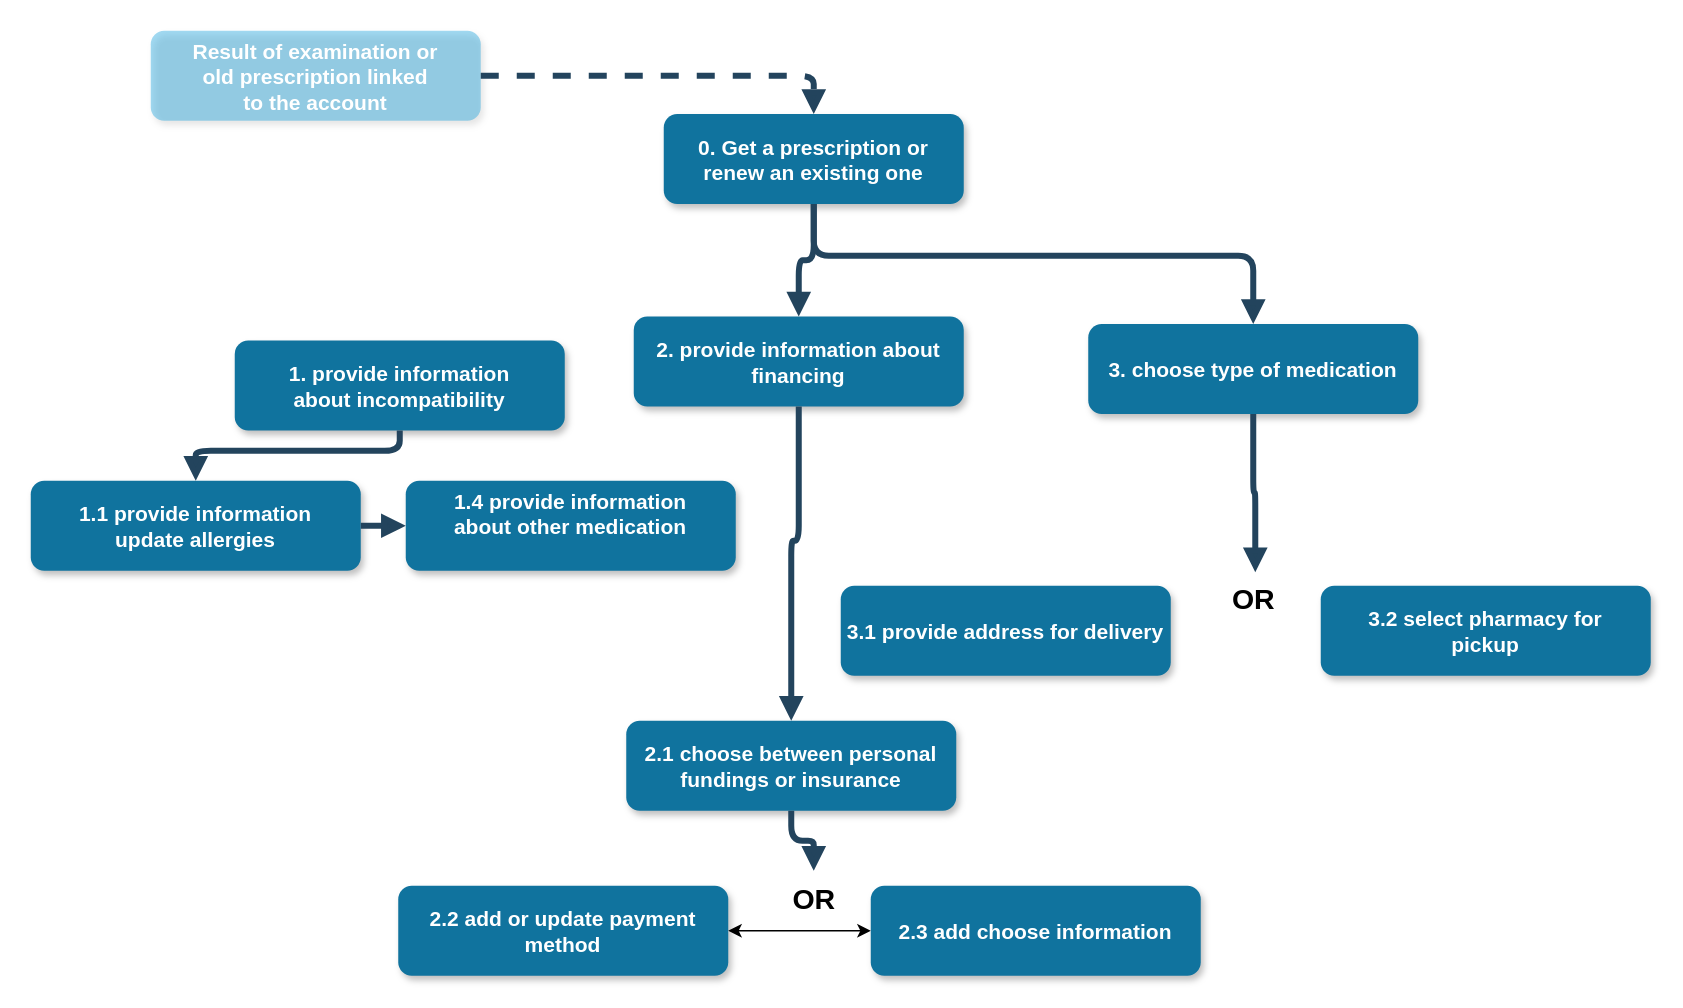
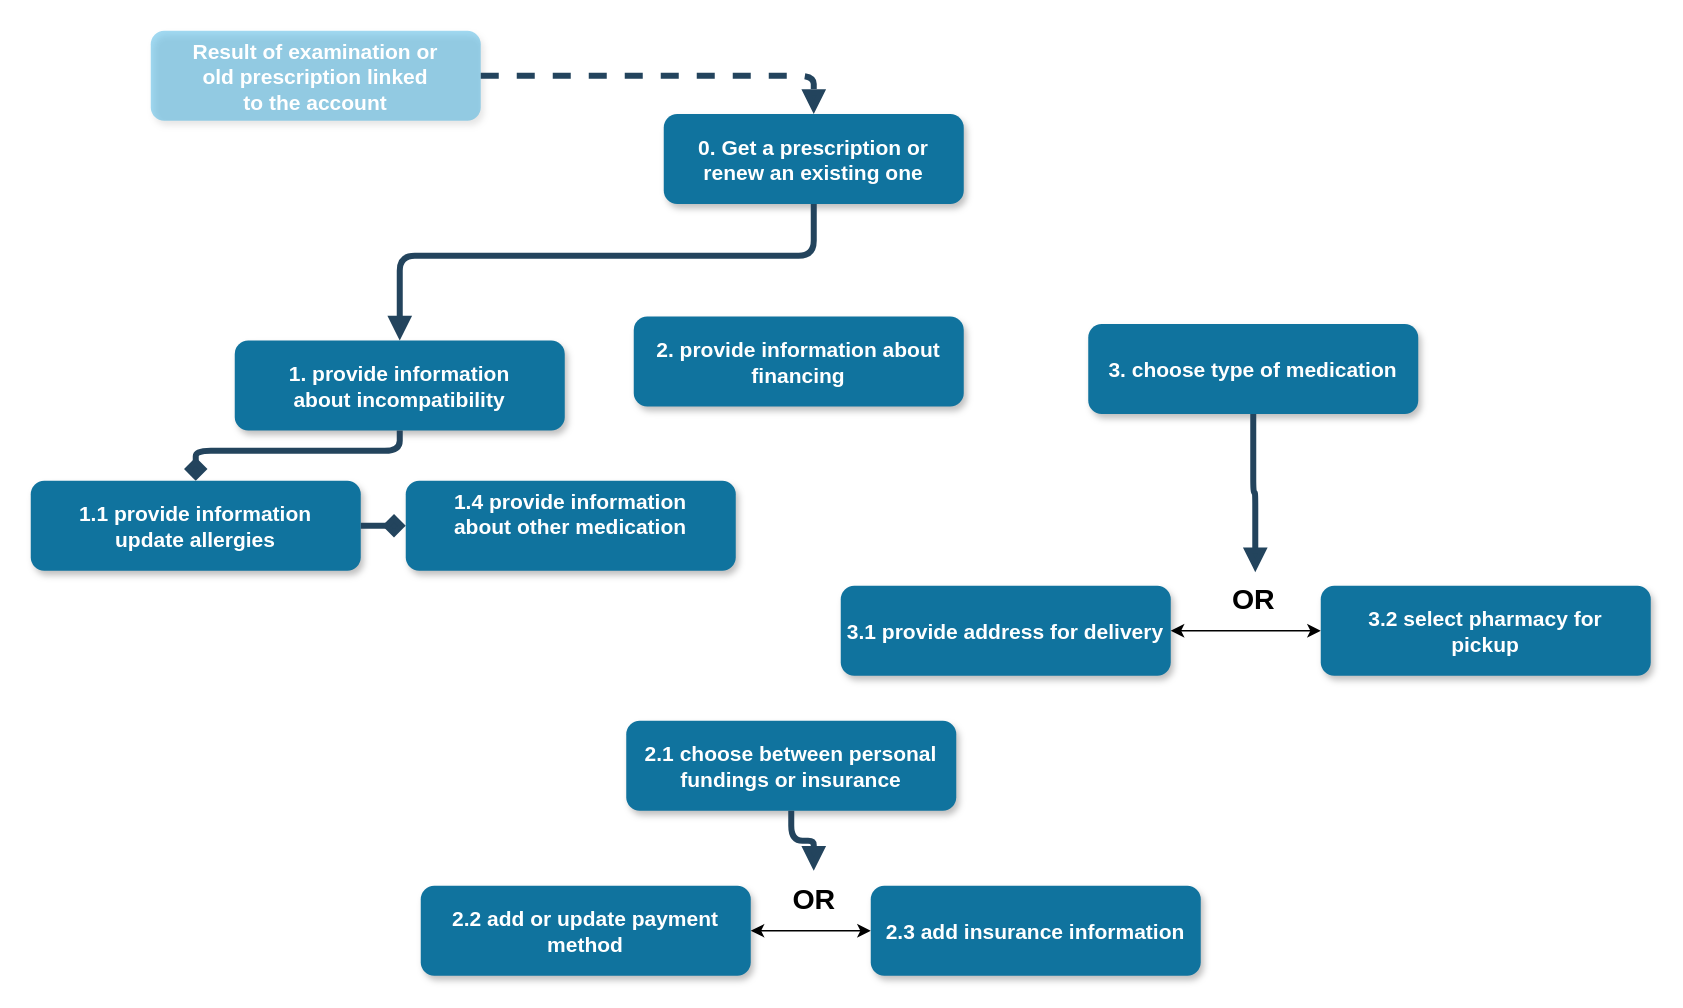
edge "0. Get a prescription or renew an existing one" -> "1. provide information about incompatibility": added
edge "0. Get a prescription or renew an existing one" -> "3. choose type of medication": removed
edge "0. Get a prescription or renew an existing one" -> "2. provide information about financing": removed
edge "1. provide information about incompatibility" -> "1.1 provide information update allergies": arrowhead block -> diamond
edge "1.1 provide information update allergies" -> "1.4 provide information about other medication": arrowhead block -> diamond
edge "2. provide information about financing" -> "2.1 choose between personal fundings or insurance": removed
edge "3.1 provide address for delivery" -- "3.2 select pharmacy for pickup": added
node "2.2 add or update payment method": moved (563, 931) -> (586, 931)
node "2.3 add choose information": label "2.3 add choose information" -> "2.3 add insurance information"
